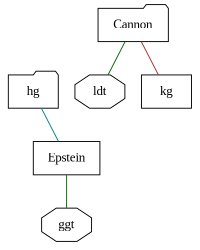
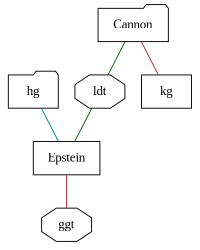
edge "ldt" -- "Epstein": added
edge "Epstein" -- "ggt": color darkgreen -> brown
